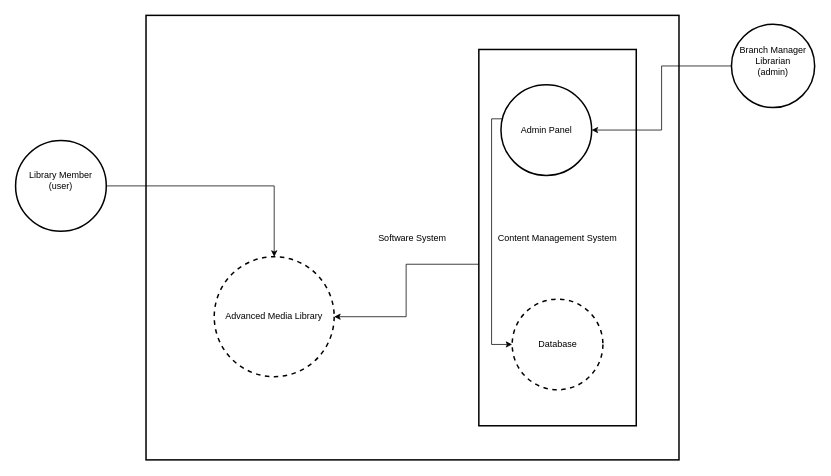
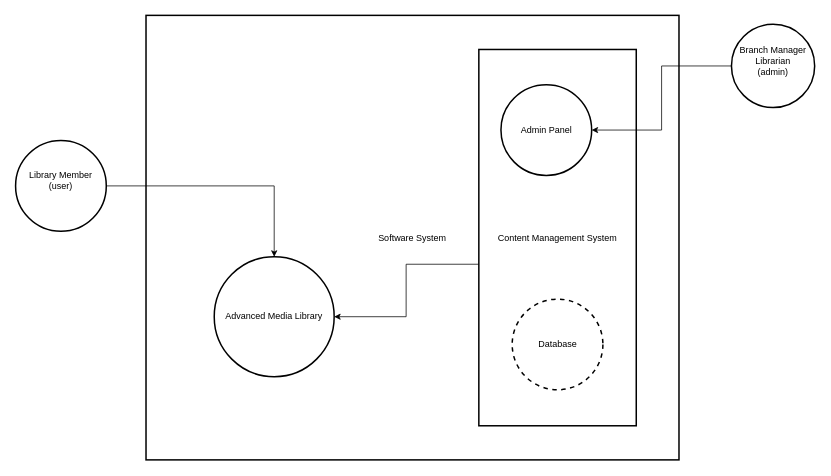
edge "Admin Panel" -> "Database": removed
node "Advanced Media Library": style dashed -> solid
